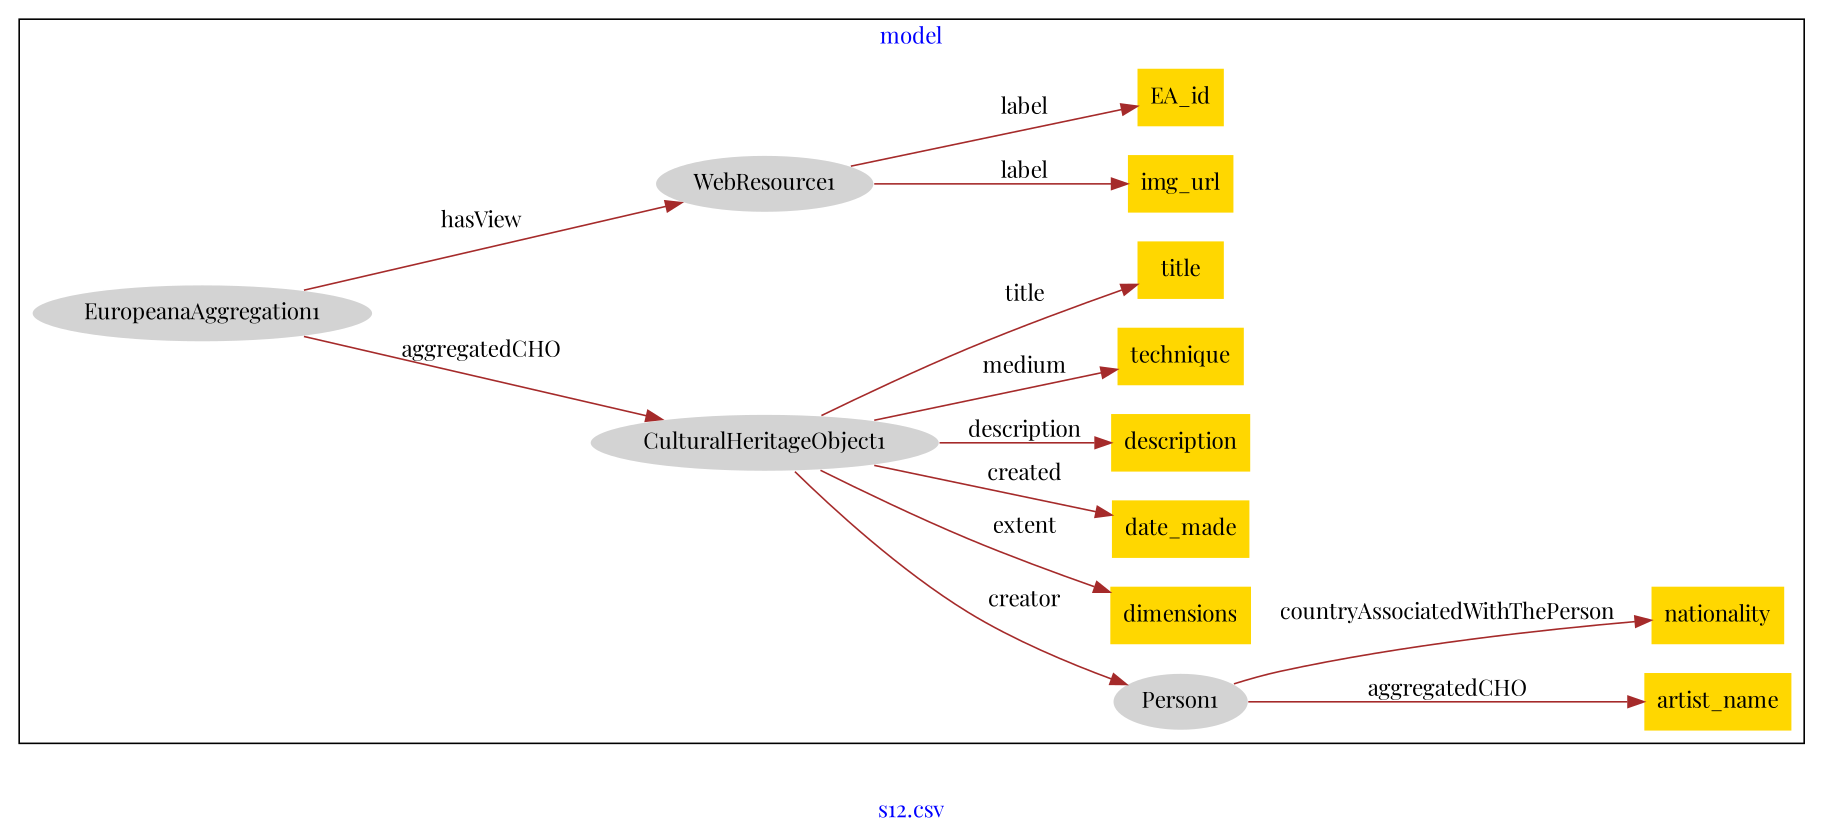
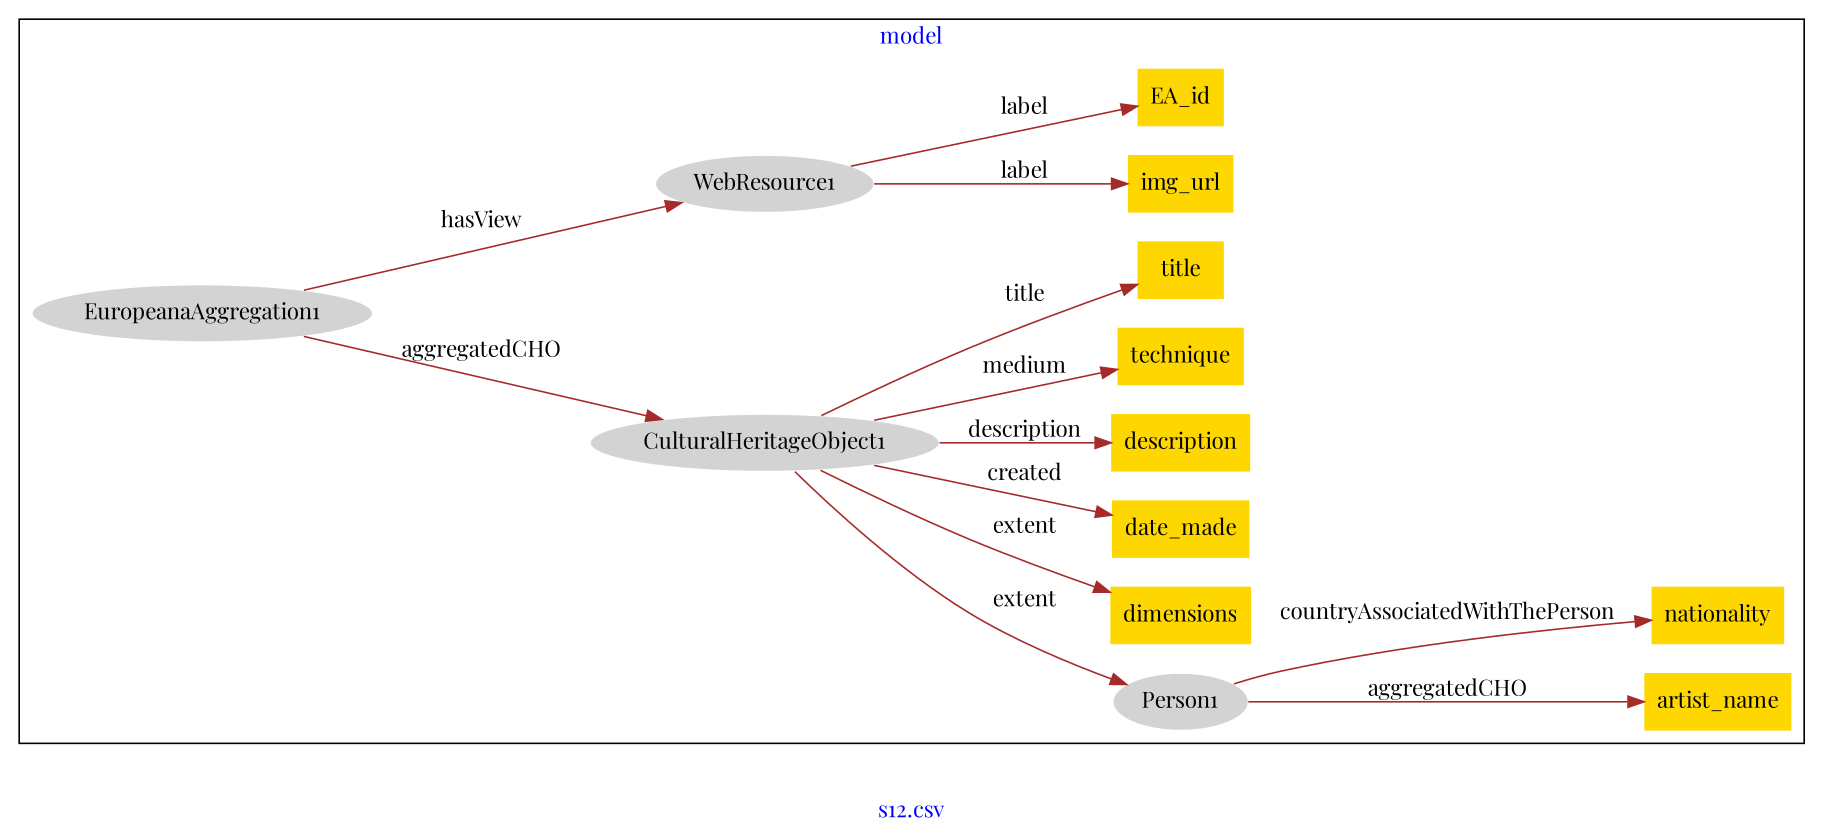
edge "CulturalHeritageObject1" -> "Person1": label "creator" -> "extent"
